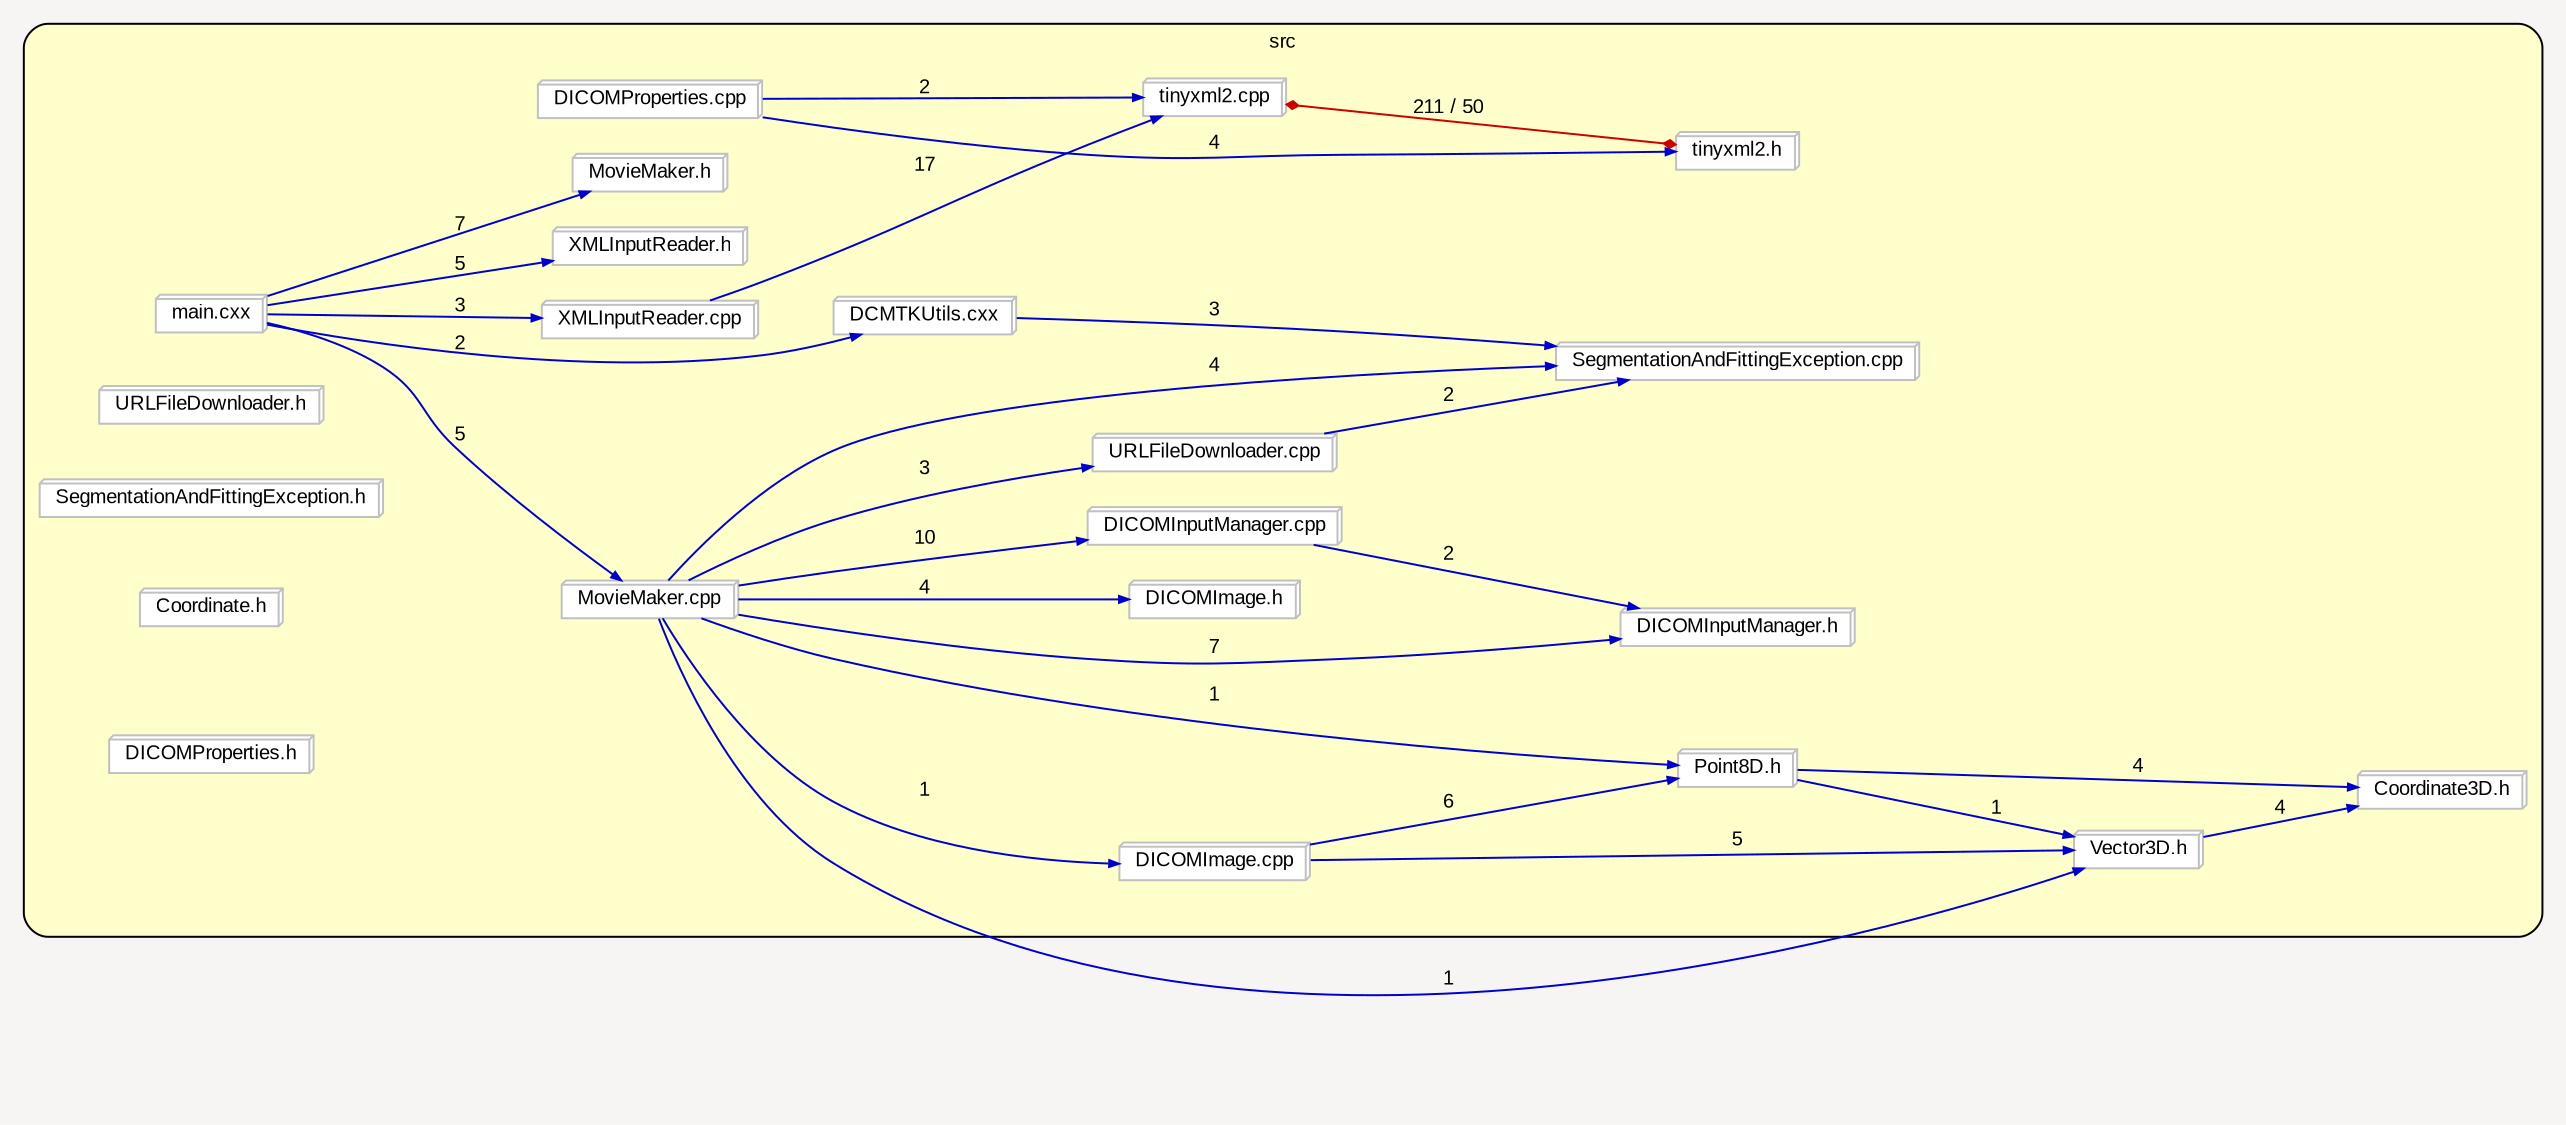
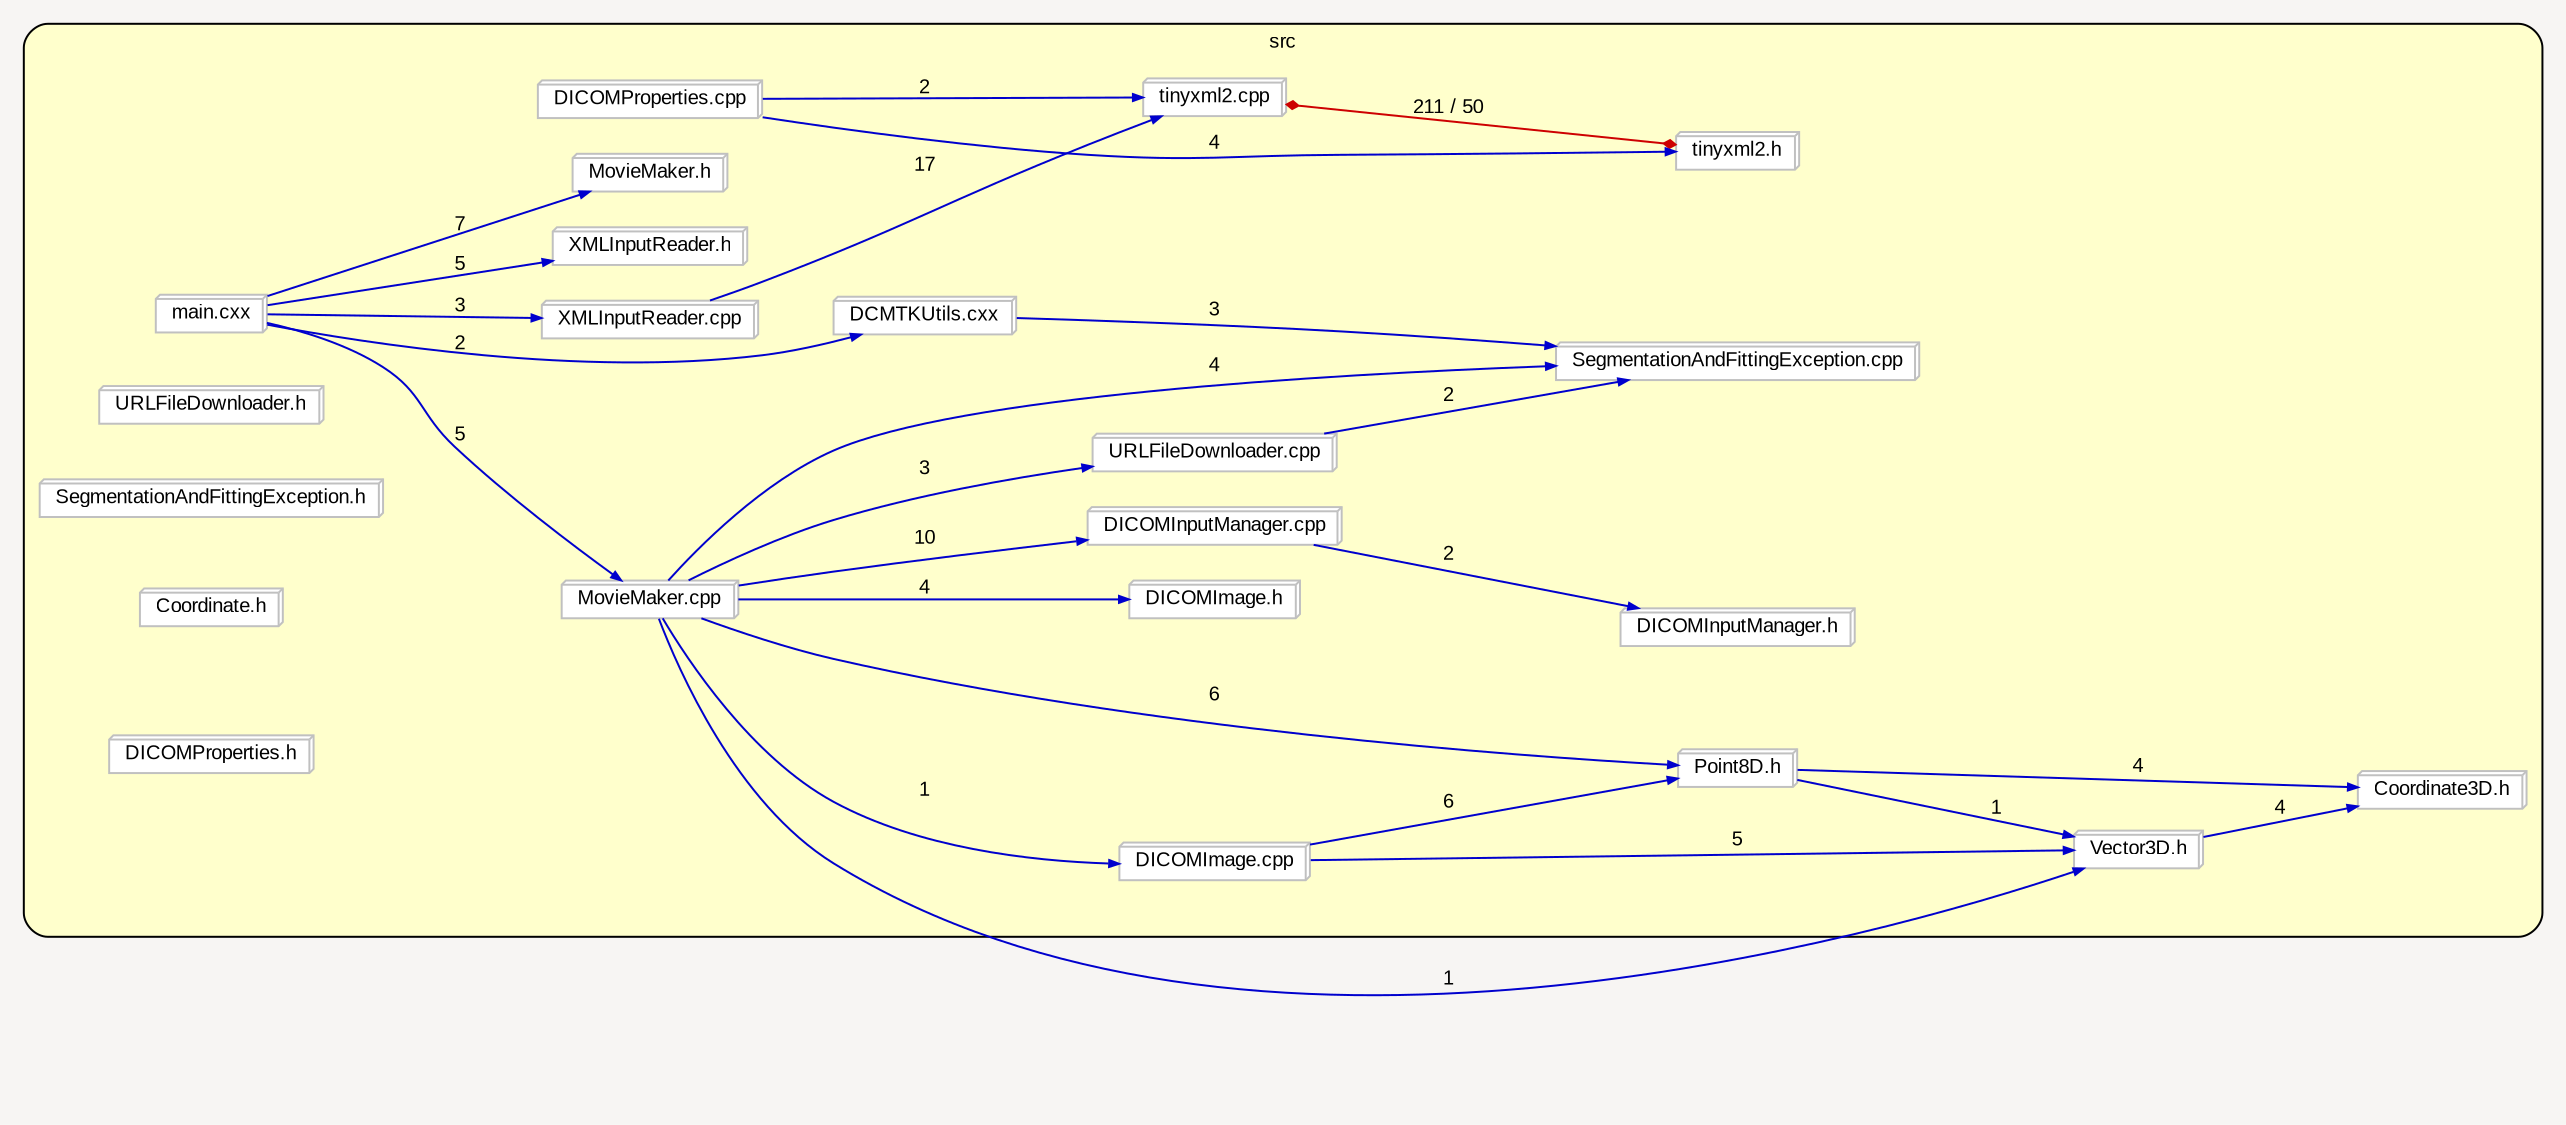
edge "MovieMaker.cpp" -> "DICOMInputManager.h": removed, label "7"
edge "MovieMaker.cpp" -> "Point8D.h": label "1" -> "6"
